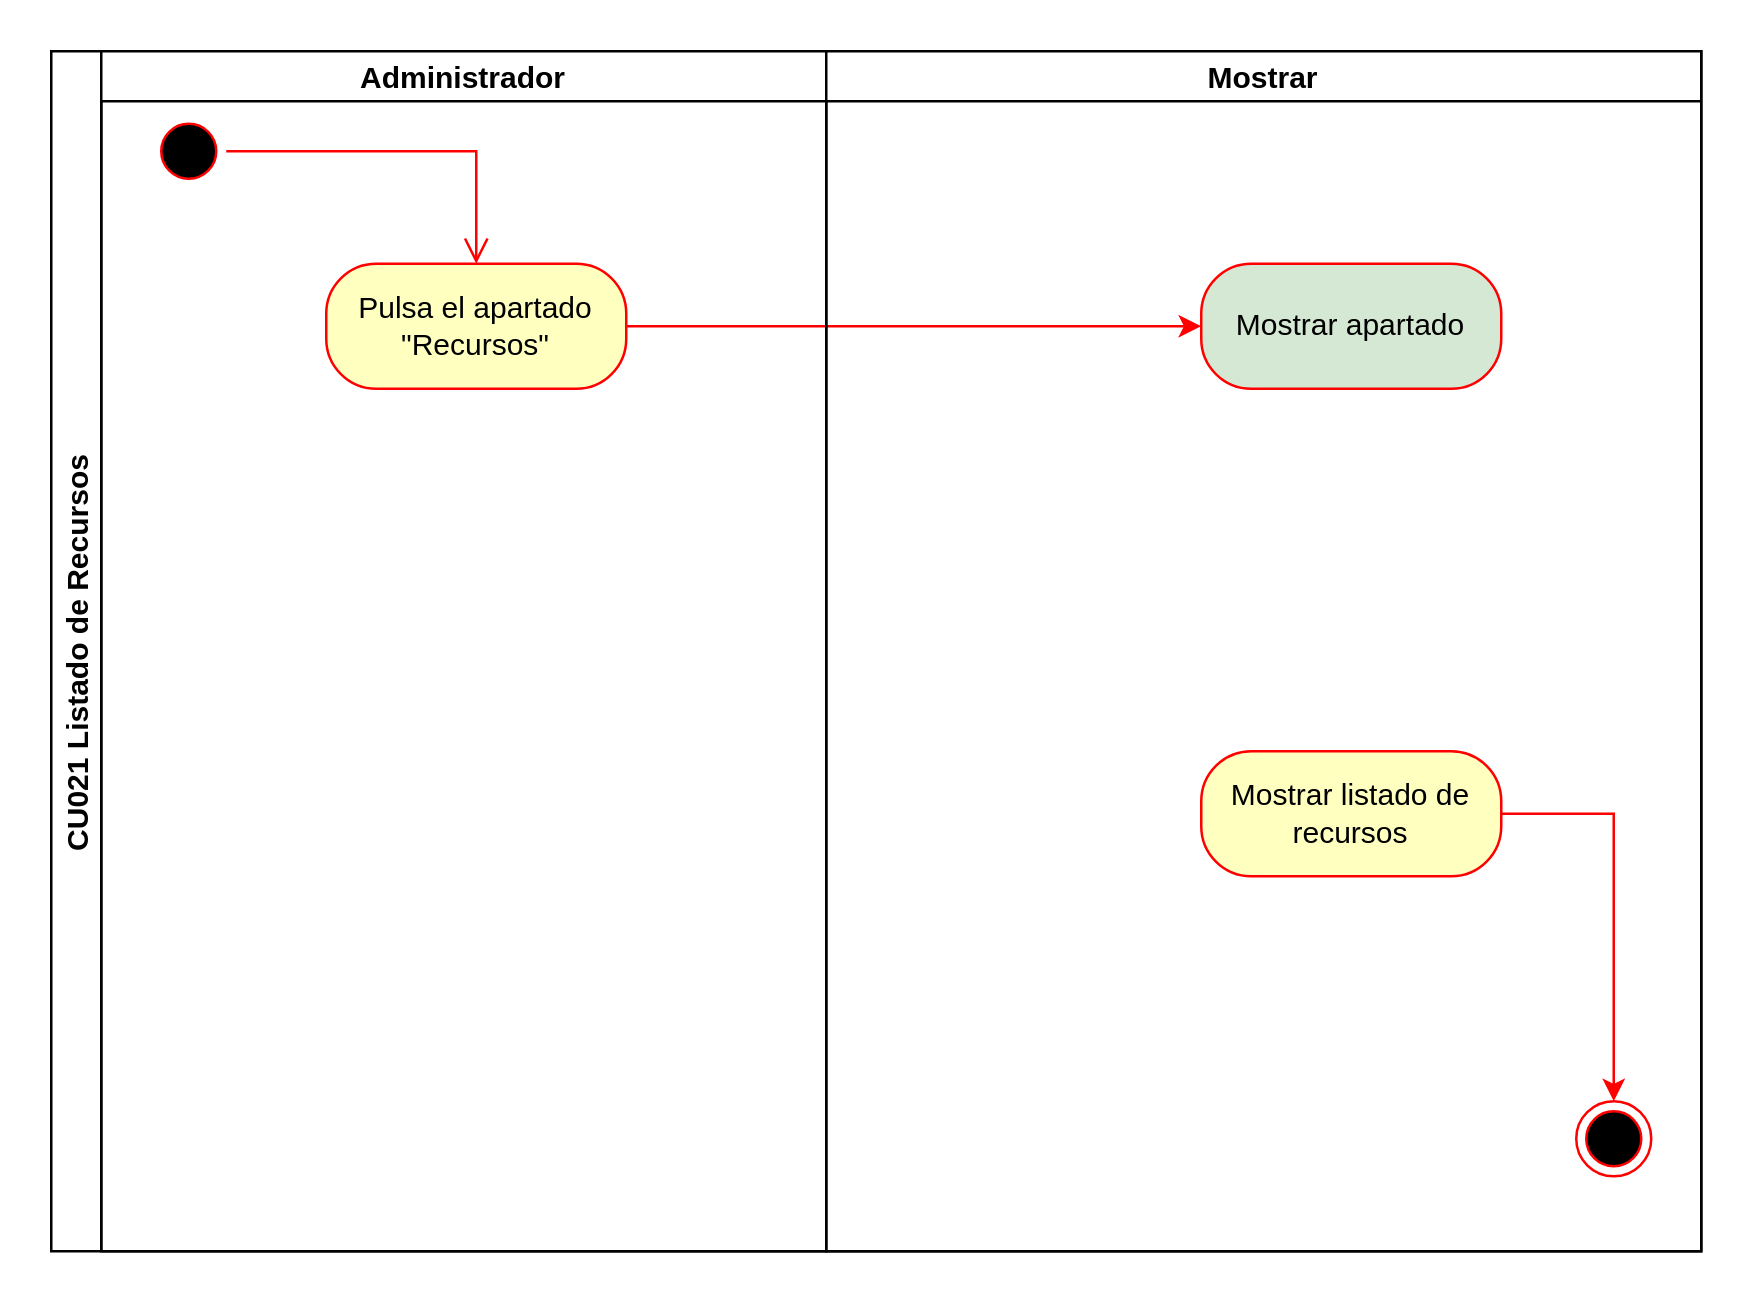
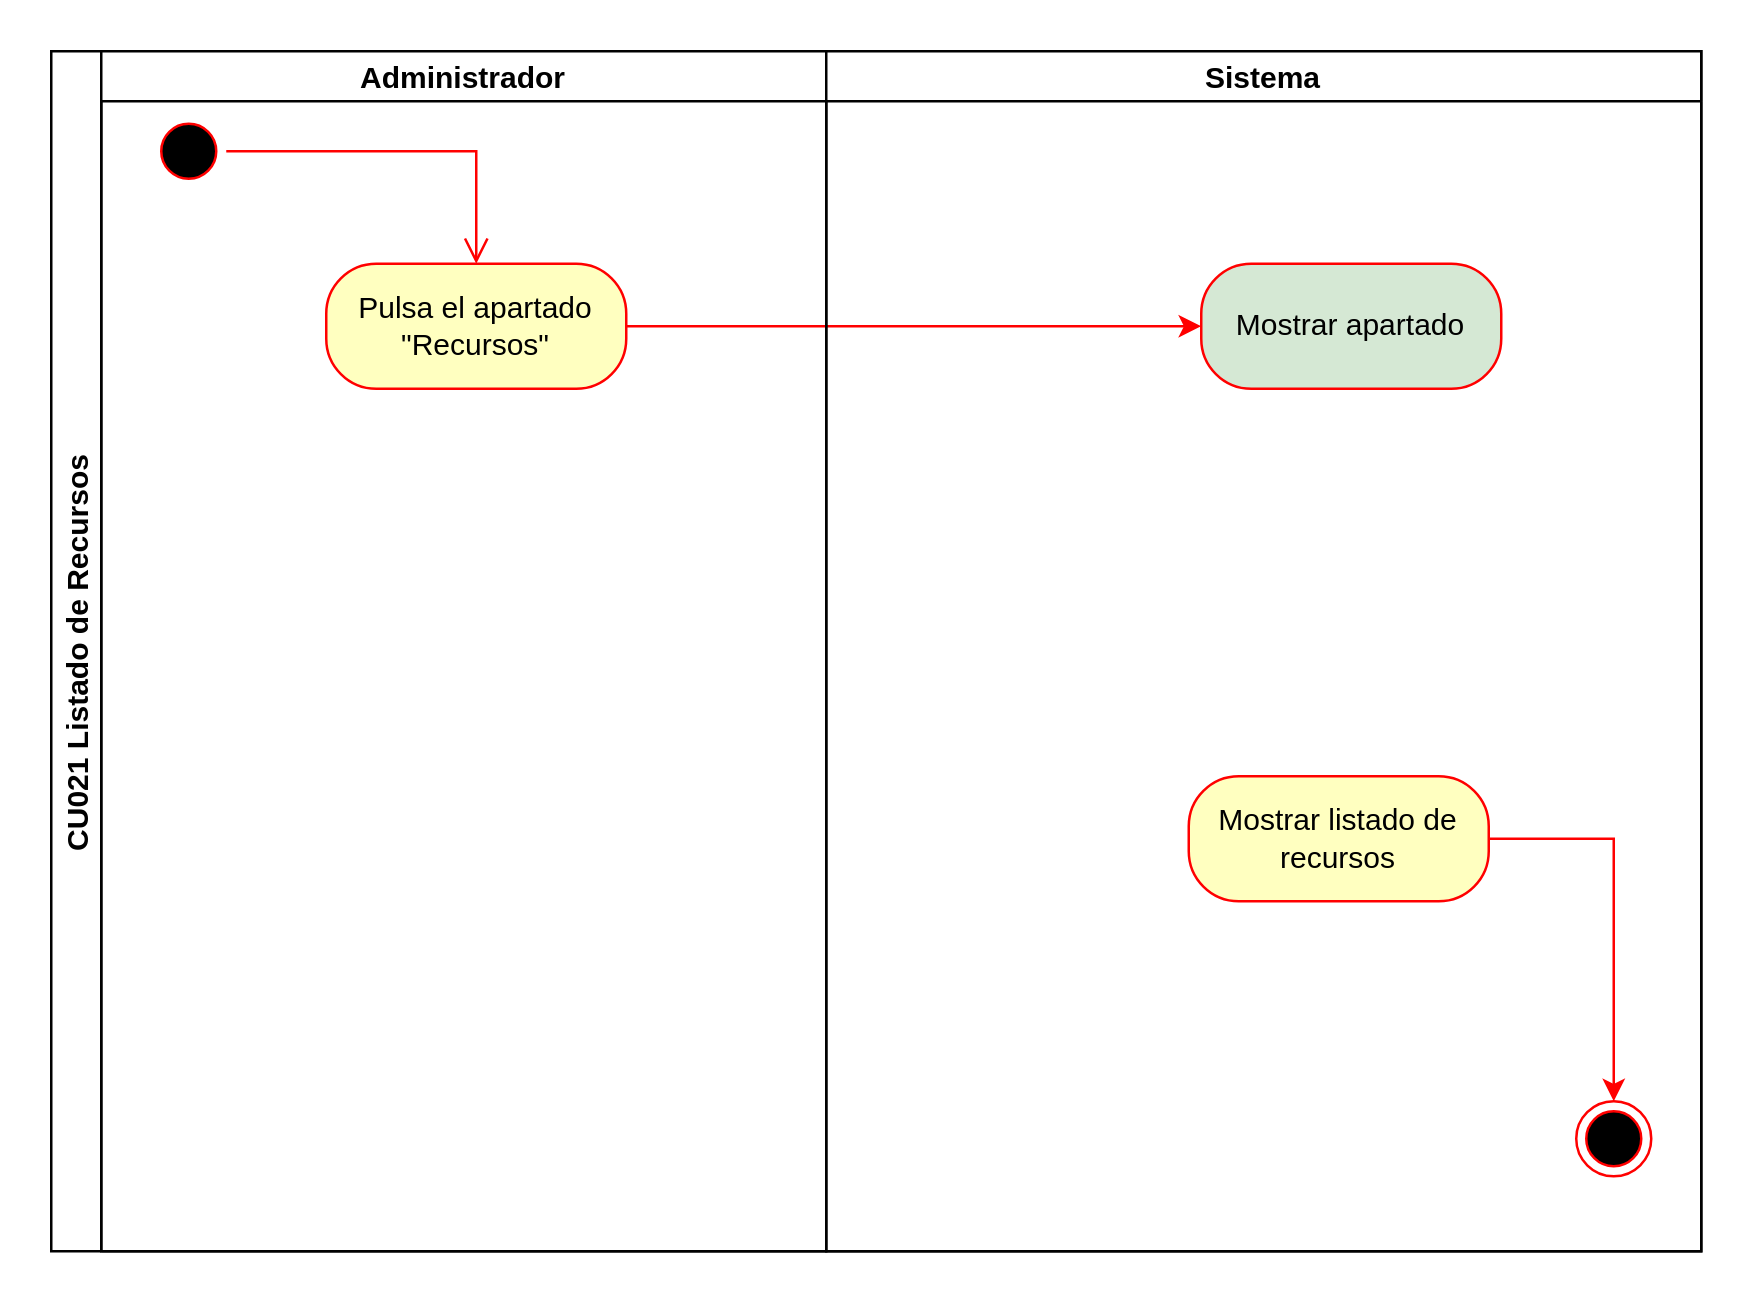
node "Mostrar": label "Mostrar" -> "Sistema"
node "Mostrar listado de recursos": moved (1351, 814) -> (1339, 839)
